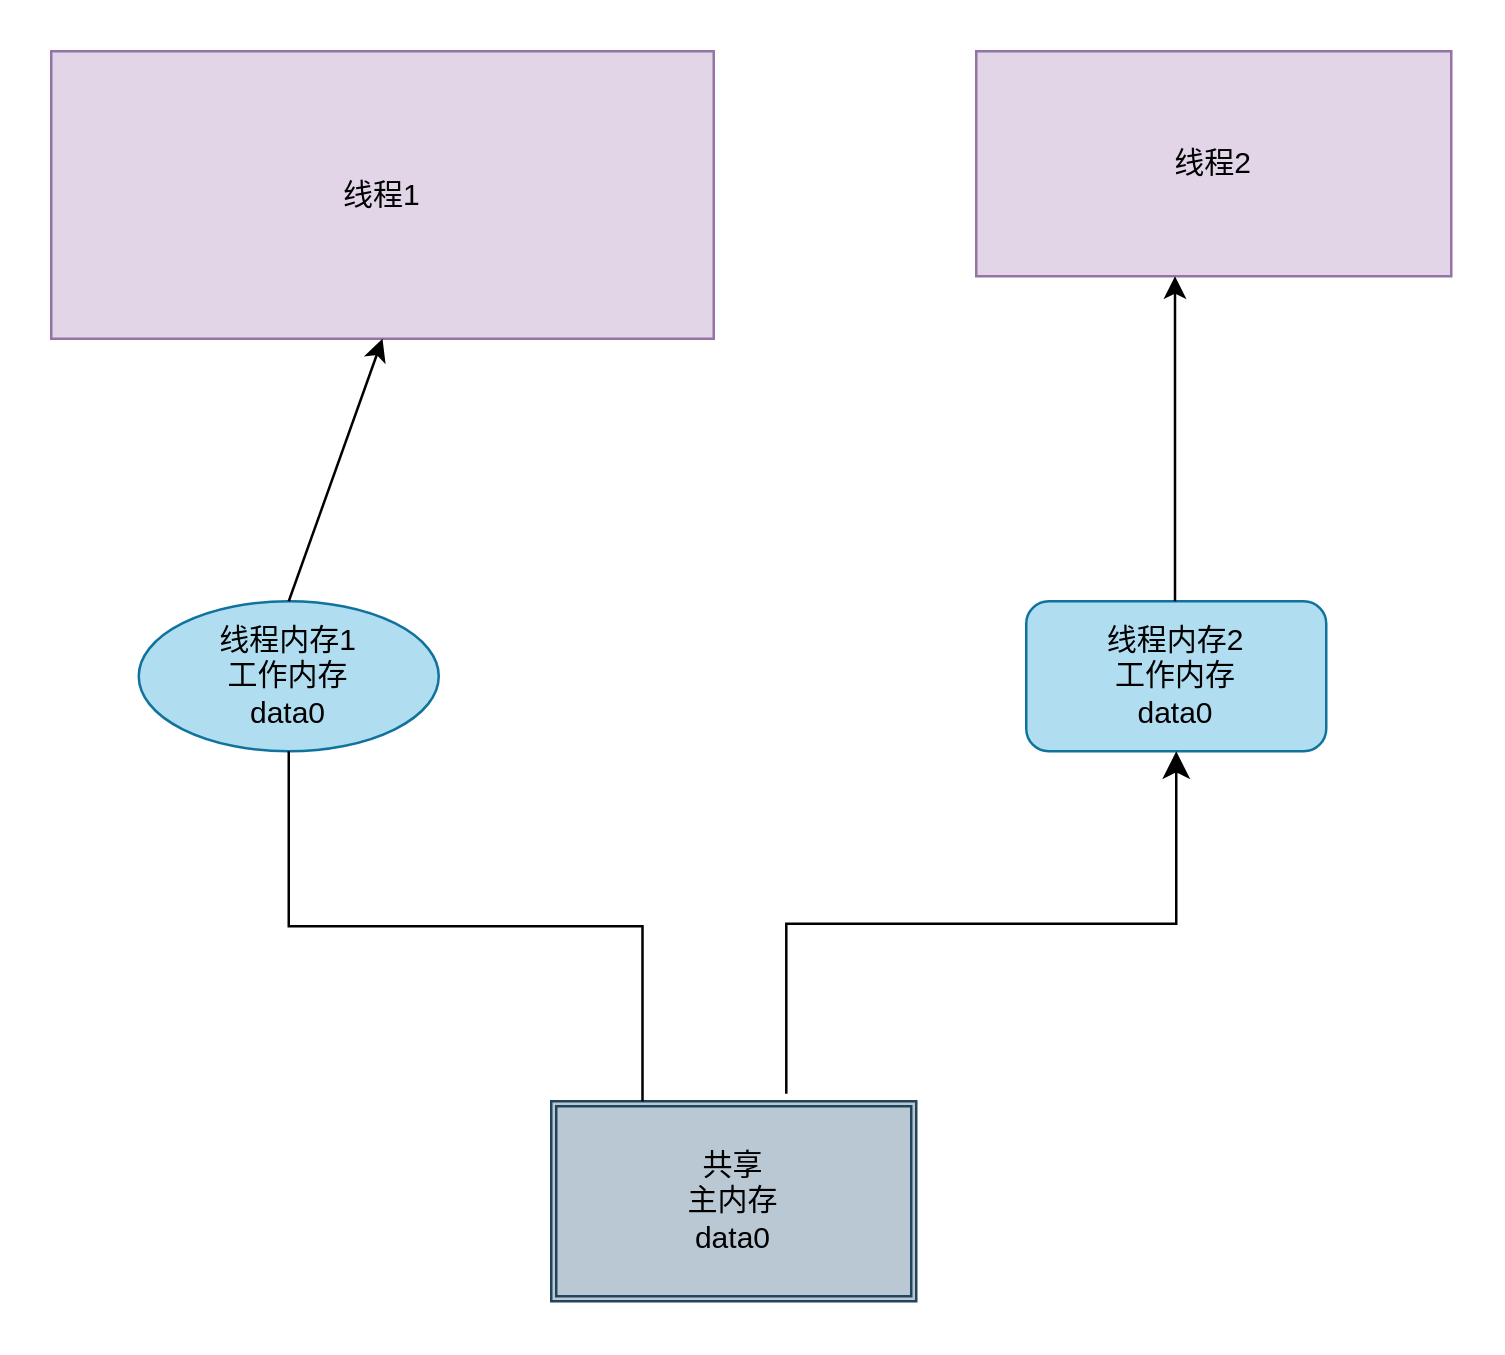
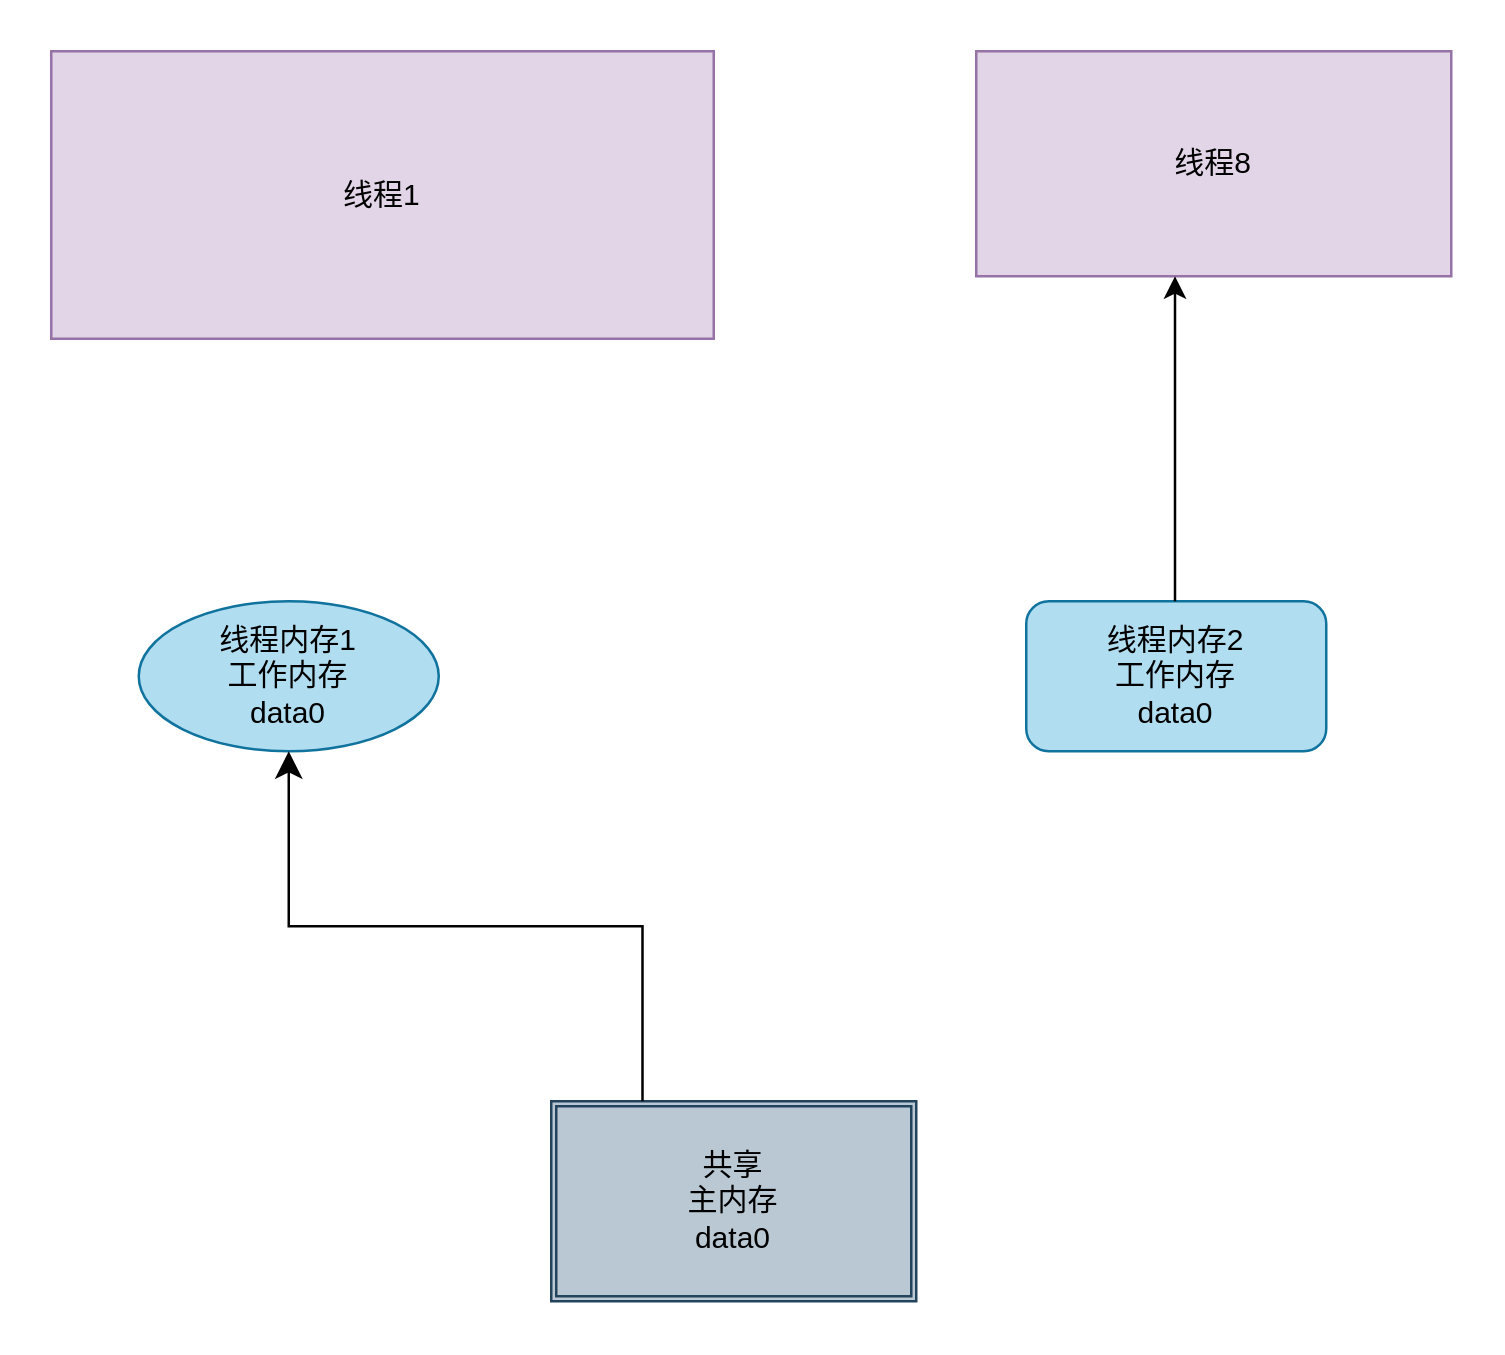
node "线程2": label "线程2" -> "线程8"
edge "线程内存1 工作内存 data0" -> "线程1": removed
edge "线程内存1 工作内存 data0" -- "共享 主内存 data0": arrowhead none -> classic
edge "共享 主内存 data0" -> "线程内存2 工作内存 data0": removed
